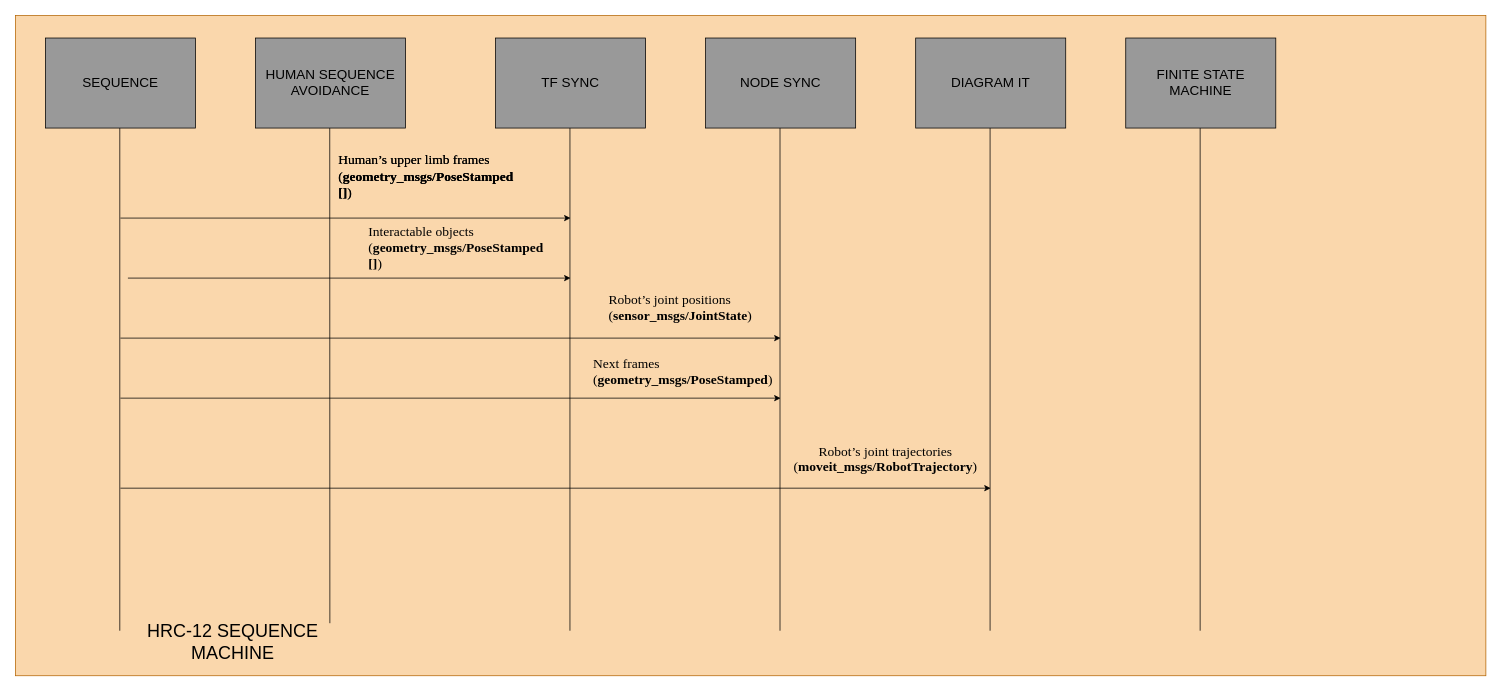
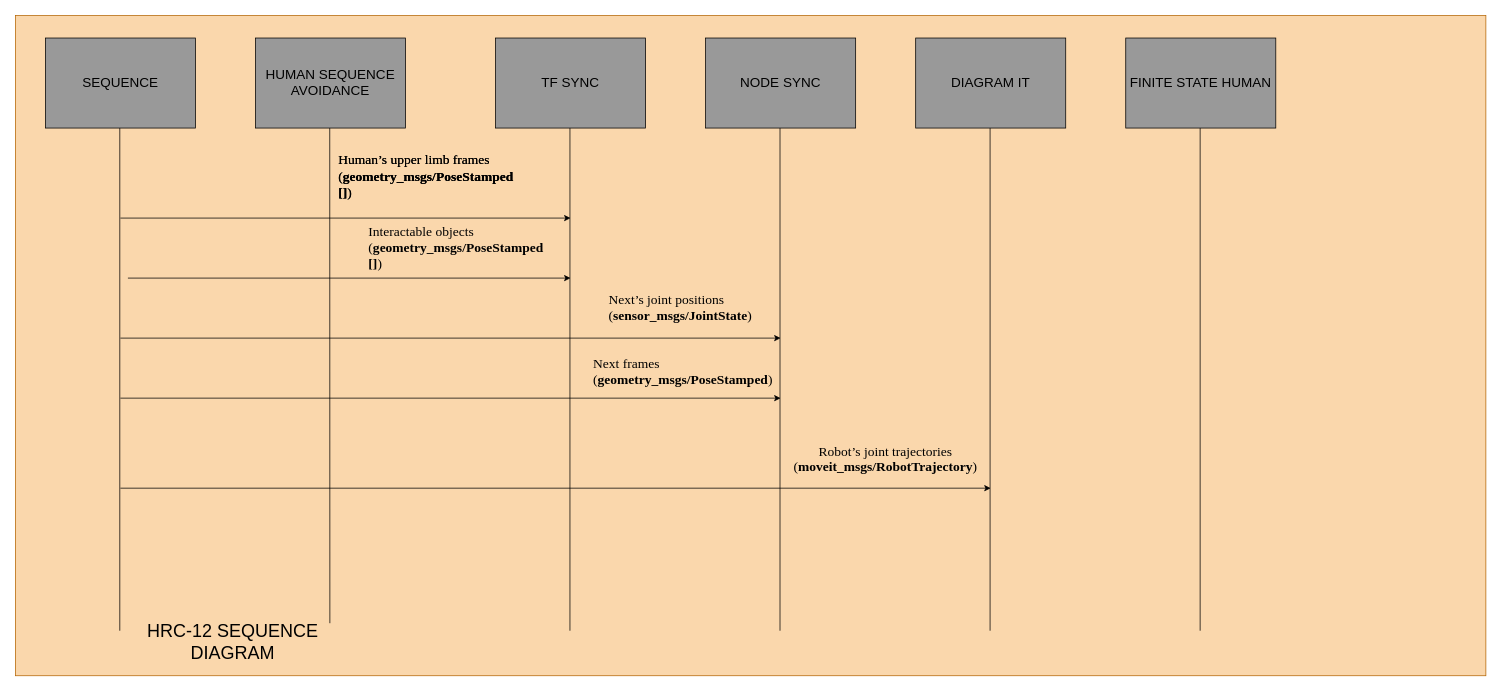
node "FINITE STATE MACHINE": label "FINITE STATE MACHINE" -> "FINITE STATE HUMAN"
node "Robot’s joint positions (sensor_msgs/JointState)": label "Robot’s joint positions (sensor_msgs/JointState)" -> "Next’s joint positions (sensor_msgs/JointState)"
node "HRC-12 SEQUENCE MACHINE": label "HRC-12 SEQUENCE MACHINE" -> "HRC-12 SEQUENCE DIAGRAM"
